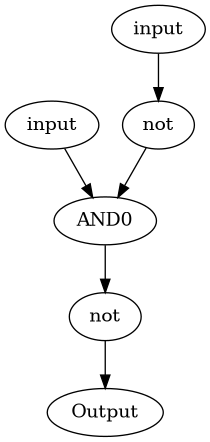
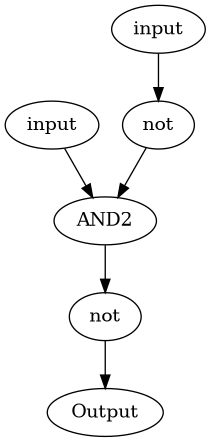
node "AND0": label "AND0" -> "AND2"
